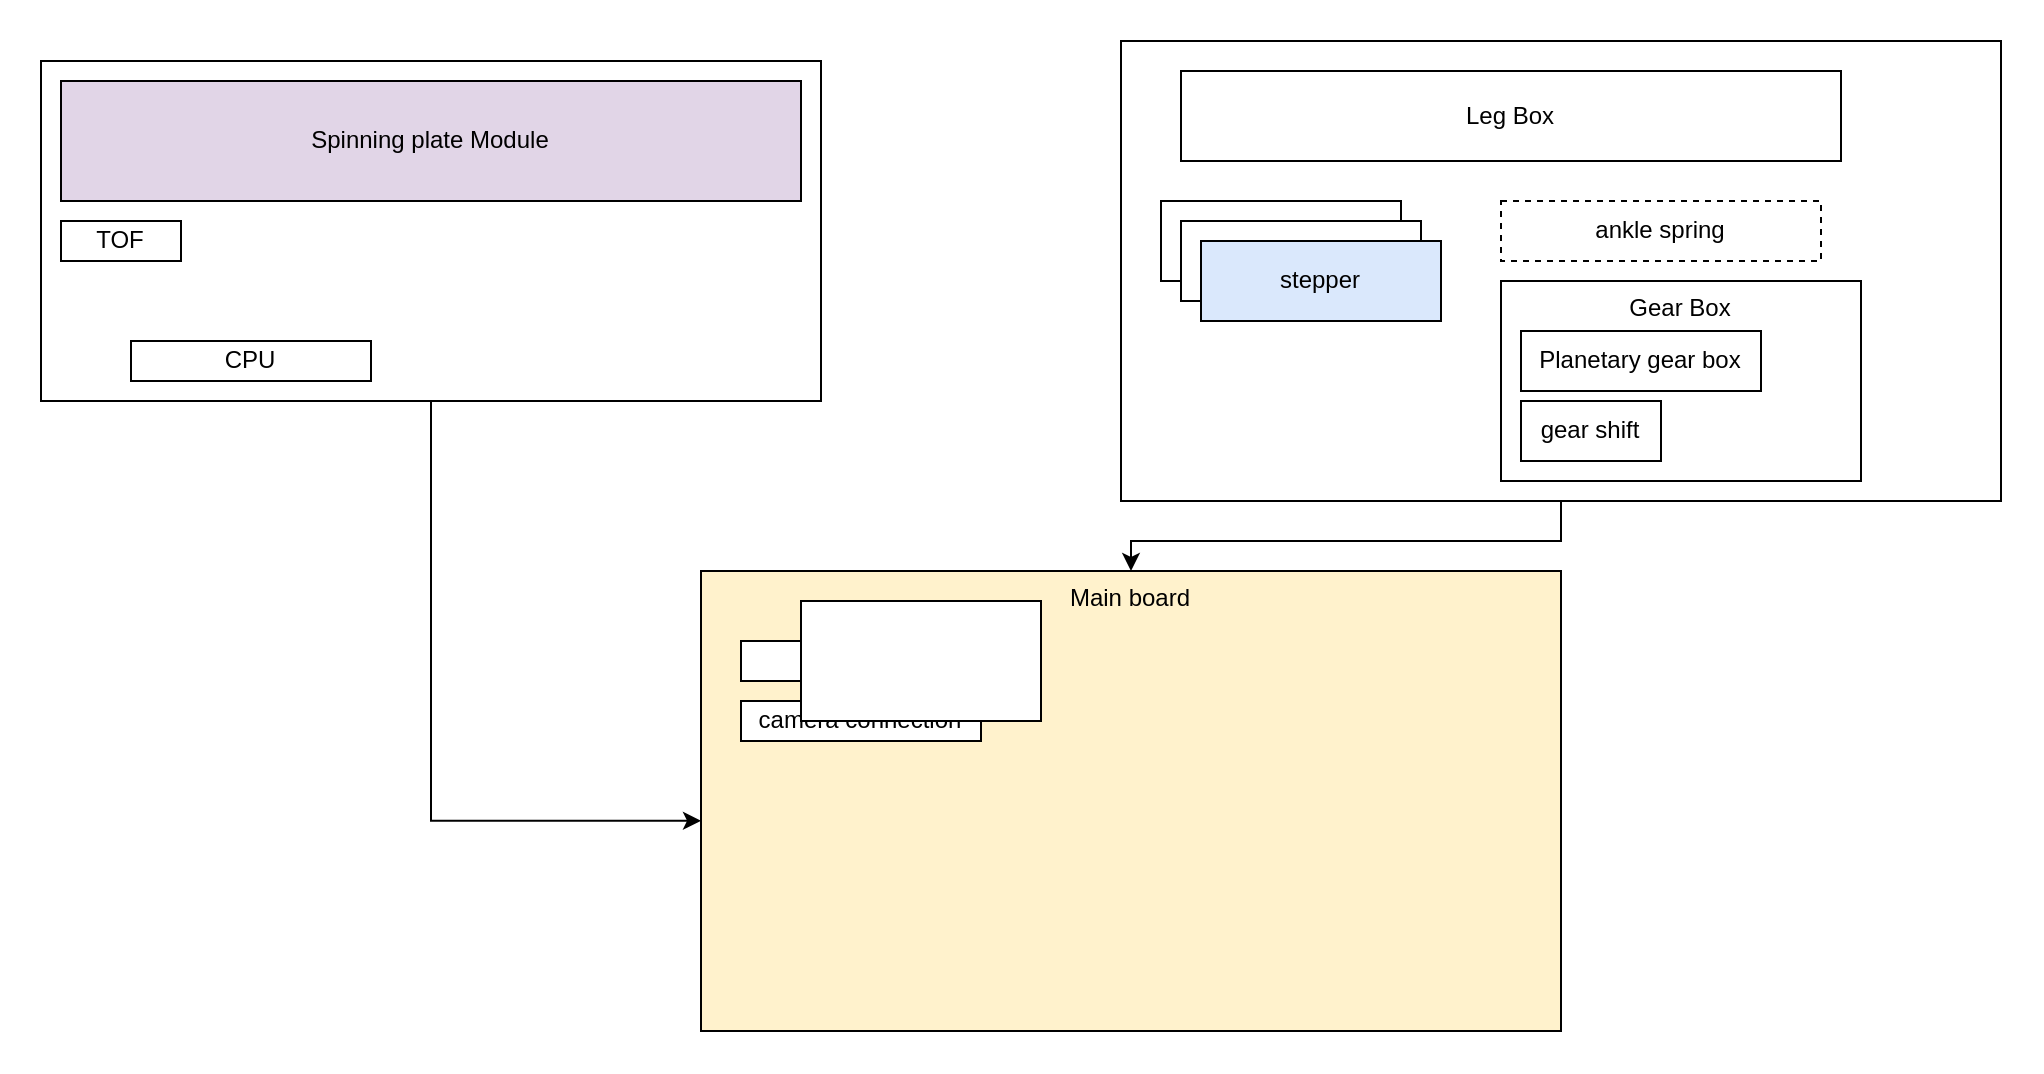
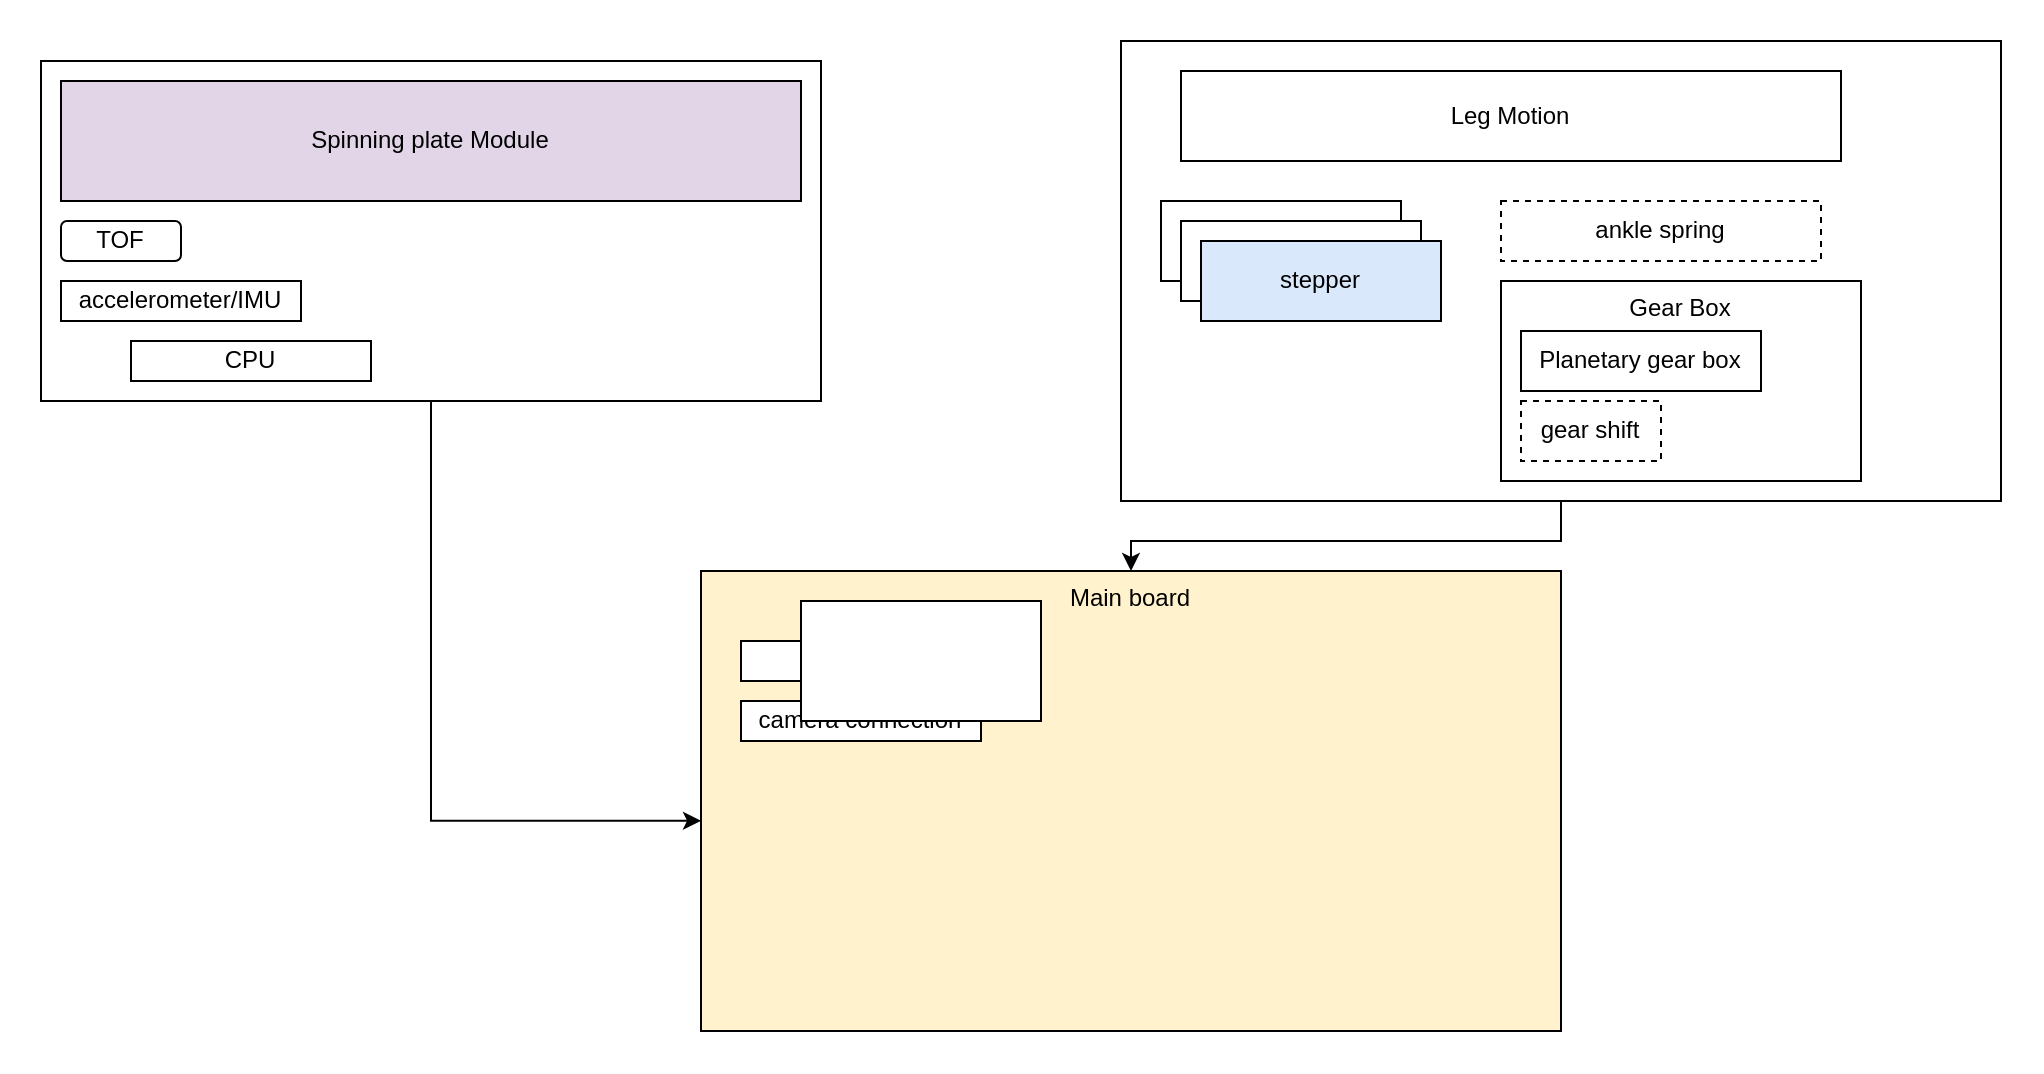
node "Leg Box": label "Leg Box" -> "Leg Motion"
node "TOF": shape rectangle -> rounded rectangle
node "accelerometer/IMU": added
node "gear shift": style solid -> dashed
